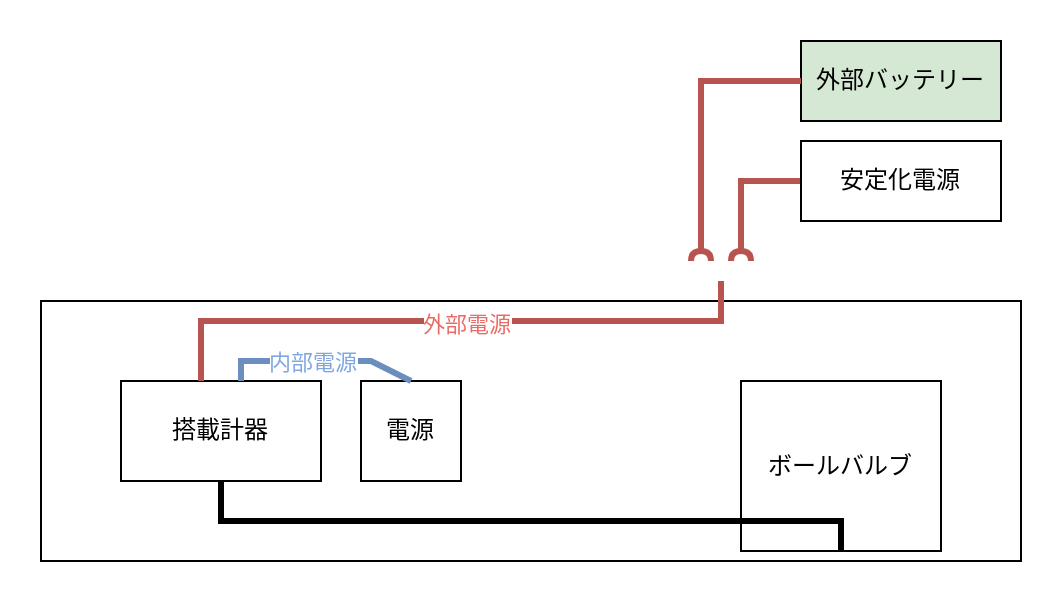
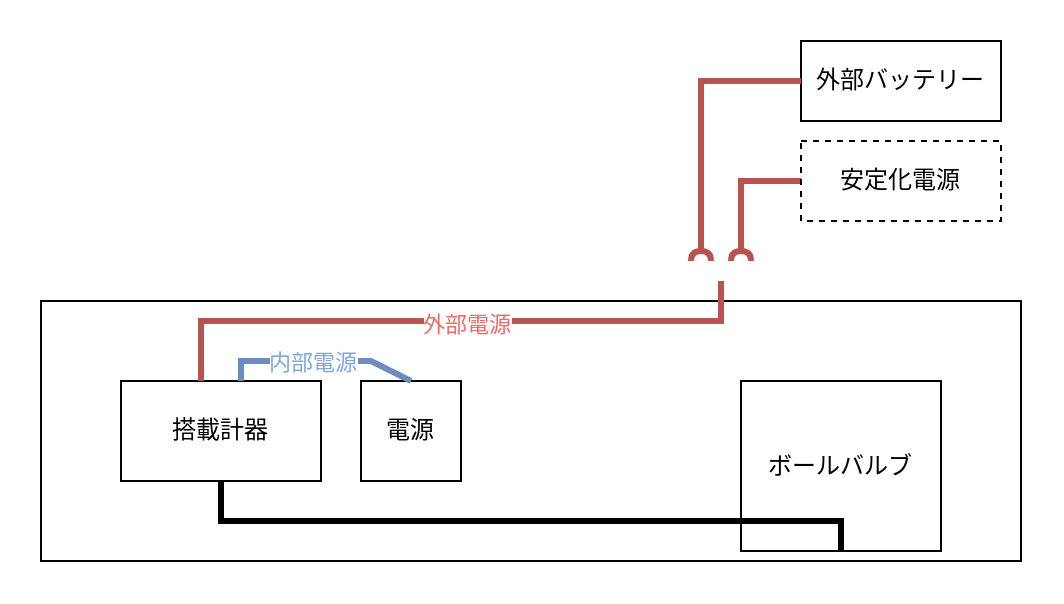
node "外部バッテリー": fillcolor #d5e8d4 -> #ffffff
node "安定化電源": style solid -> dashed
